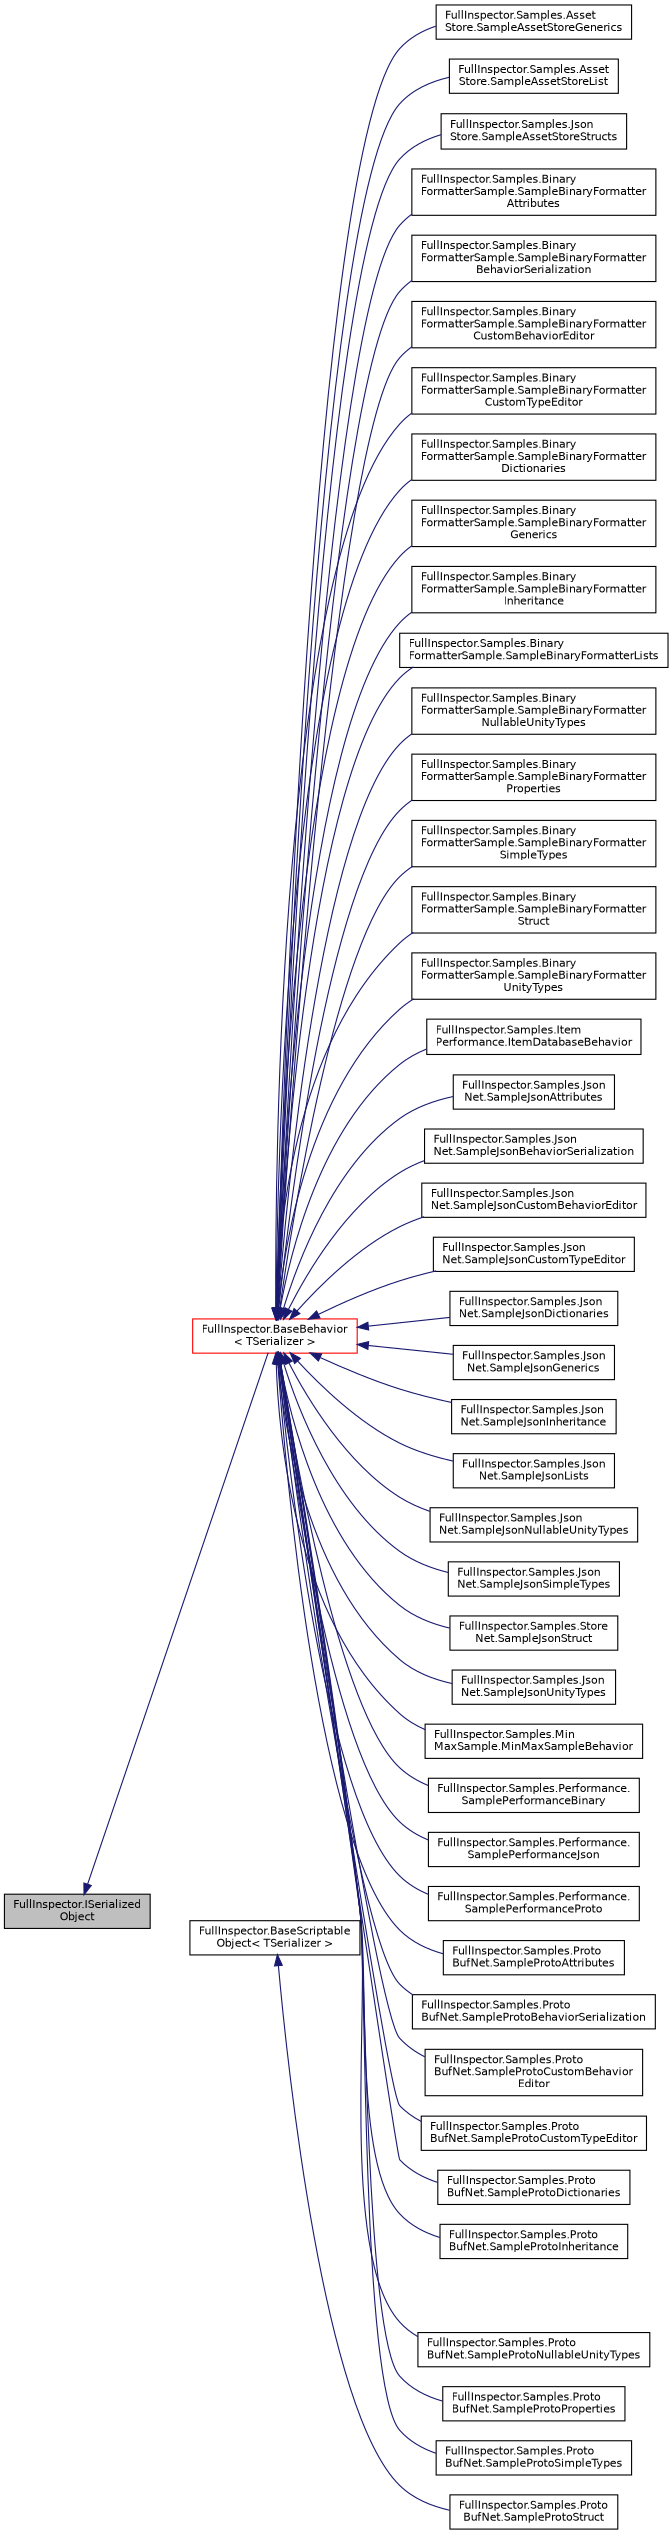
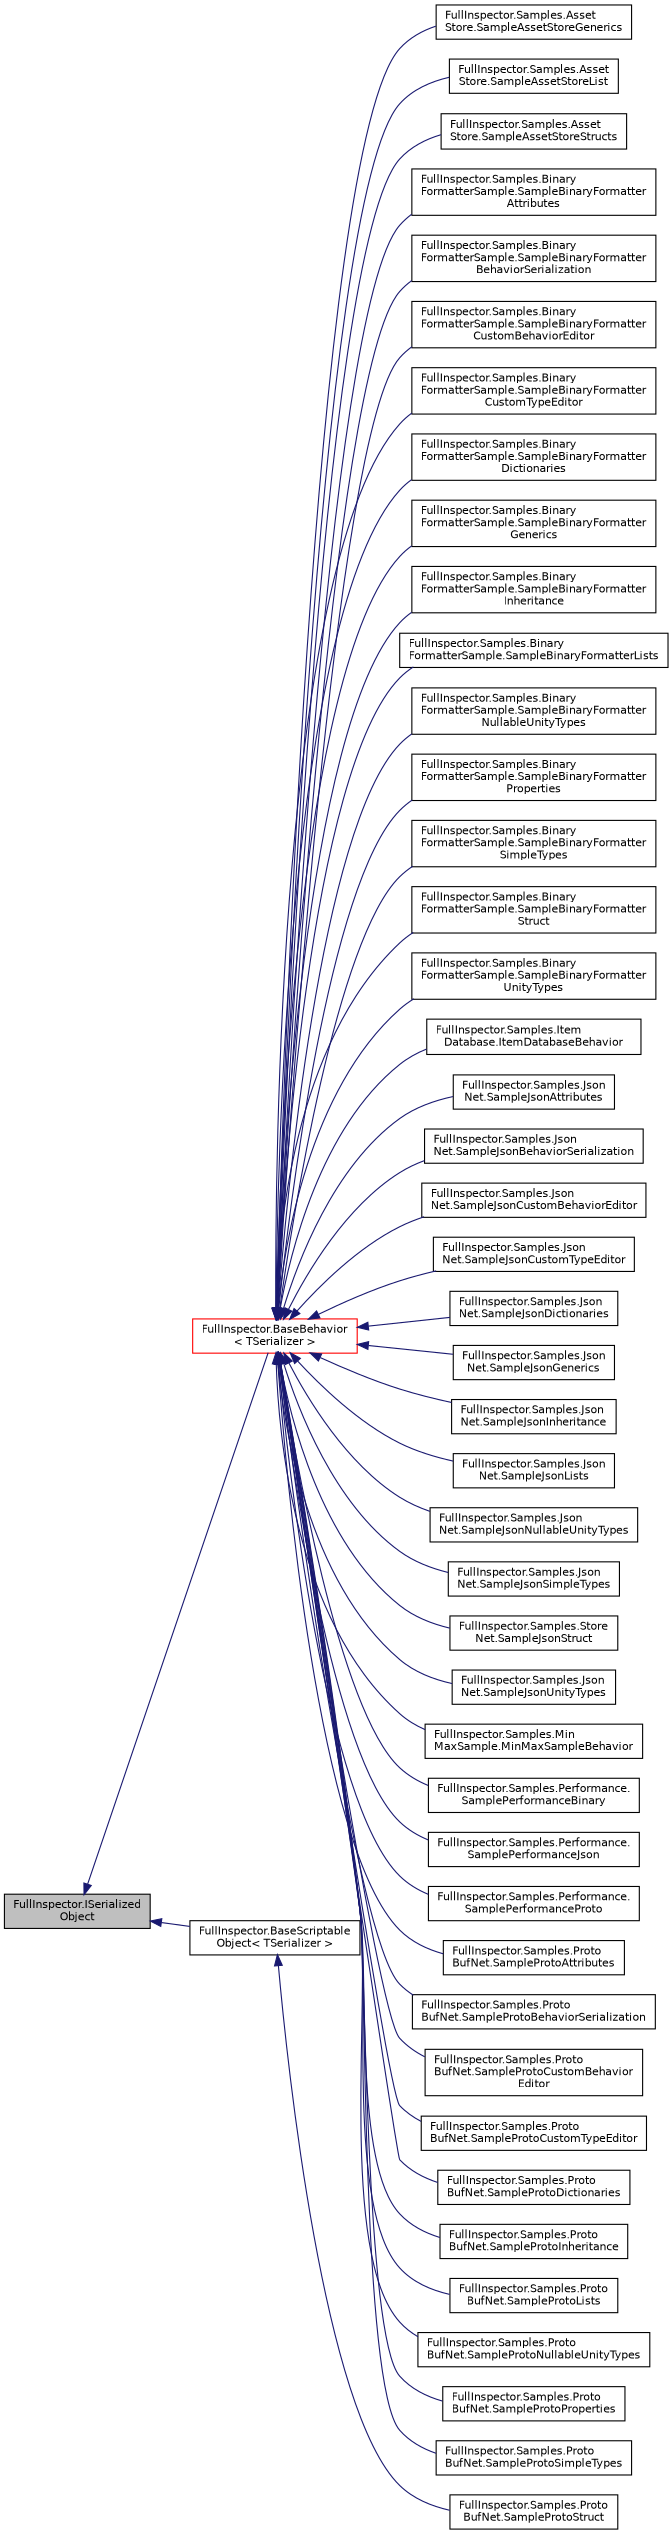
node "FullInspector.Samples.Json Store.SampleAssetStoreStructs": label "FullInspector.Samples.Json Store.SampleAssetStoreStructs" -> "FullInspector.Samples.Asset Store.SampleAssetStoreStructs"
node "FullInspector.Samples.Item Performance.ItemDatabaseBehavior": label "FullInspector.Samples.Item Performance.ItemDatabaseBehavior" -> "FullInspector.Samples.Item Database.ItemDatabaseBehavior"
edge "FullInspector.BaseScriptable Object< TSerializer >" -> "FullInspector.ISerialized Object": added
node "FullInspector.Samples.Proto BufNet.SampleProtoLists": added
